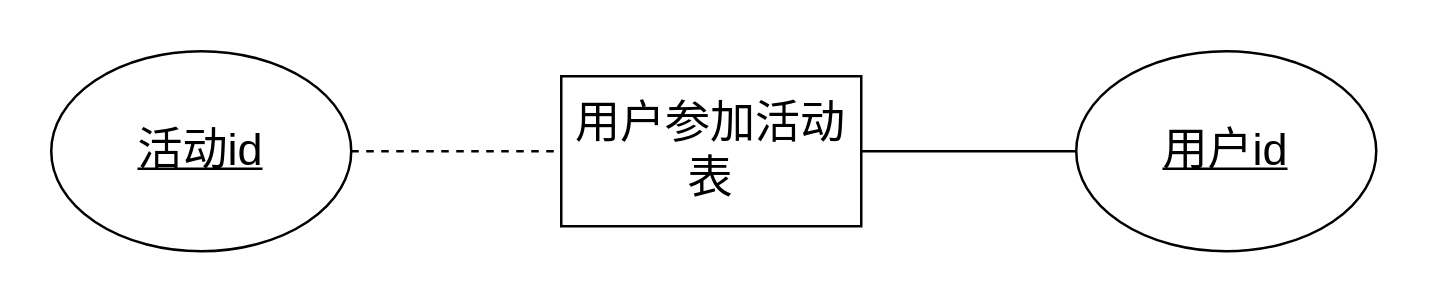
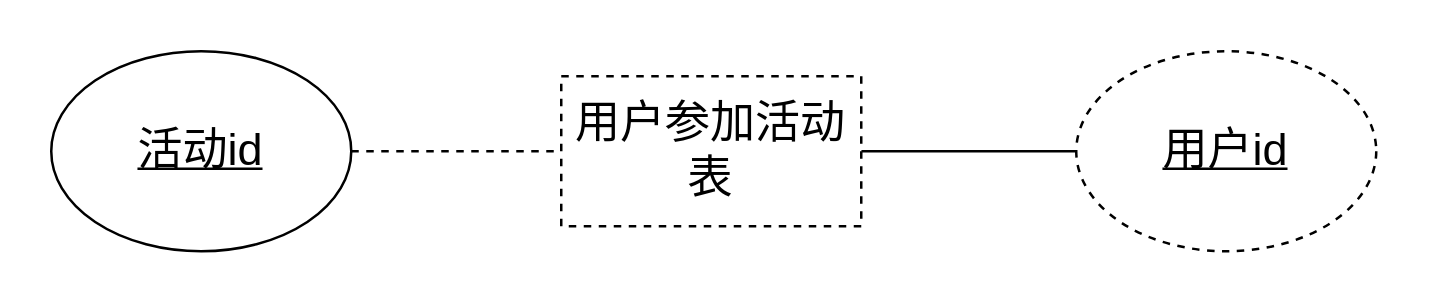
node "用户参加活动表": style solid -> dashed
node "用户id": style solid -> dashed
